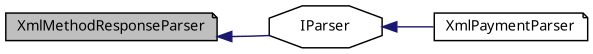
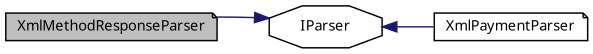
edge "IParser" -> "XmlMethodResponseParser": reversed
